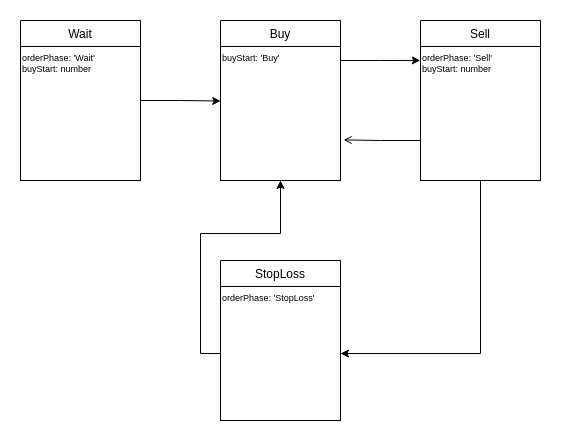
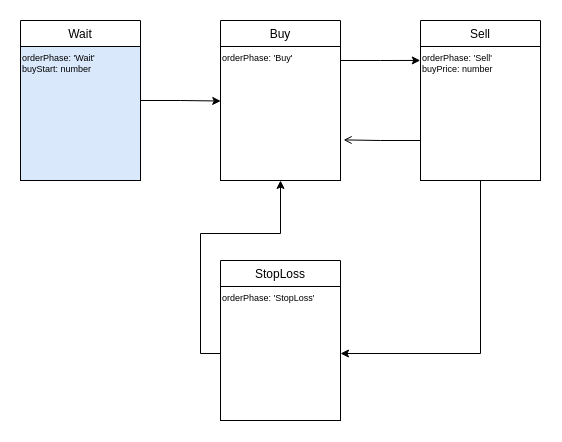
node "buyStart: 'Buy'": label "buyStart: 'Buy'" -> "orderPhase: 'Buy'"
node "orderPhase: 'Sell' buyStart: number": label "orderPhase: 'Sell' buyStart: number" -> "orderPhase: 'Sell' buyPrice: number"
node "orderPhase: 'Wait' buyStart: number": fillcolor #ffffff -> #dae8fc
